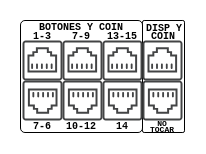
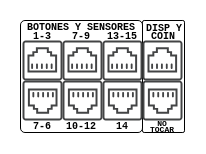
node "BOTONES Y COIN": label "BOTONES Y COIN" -> "BOTONES Y SENSORES"
